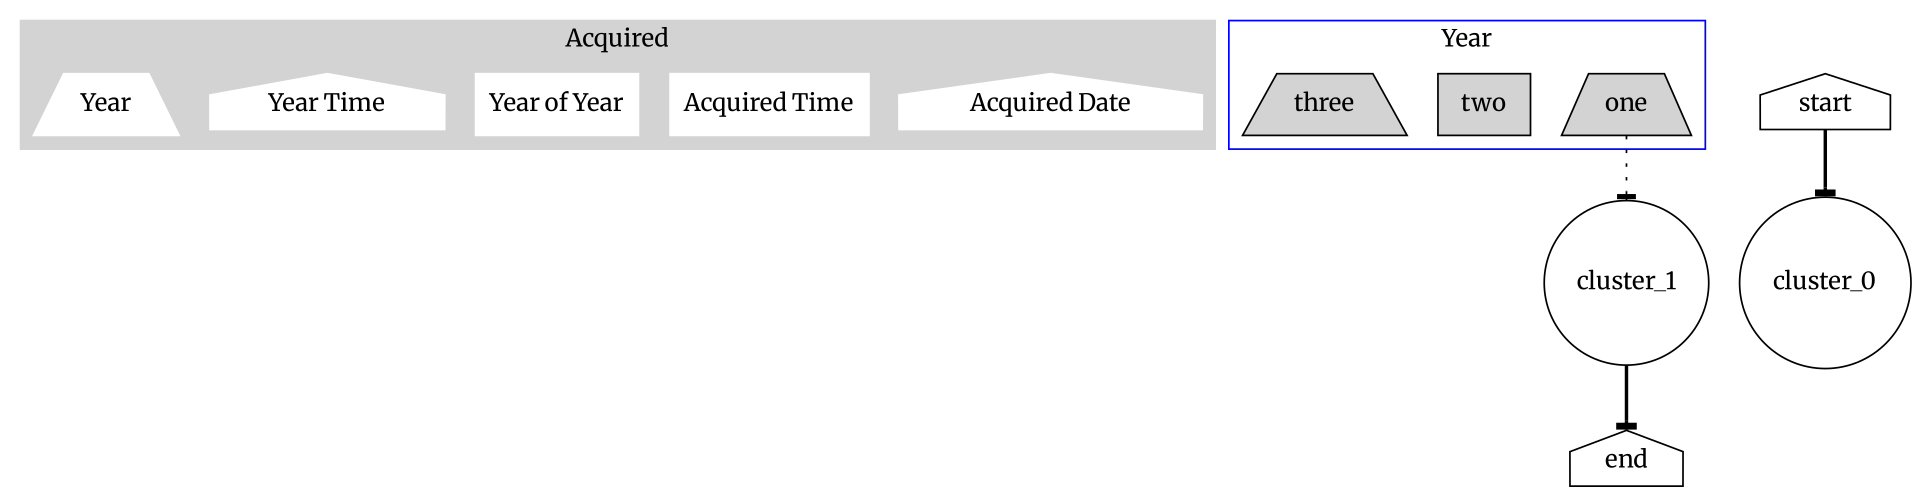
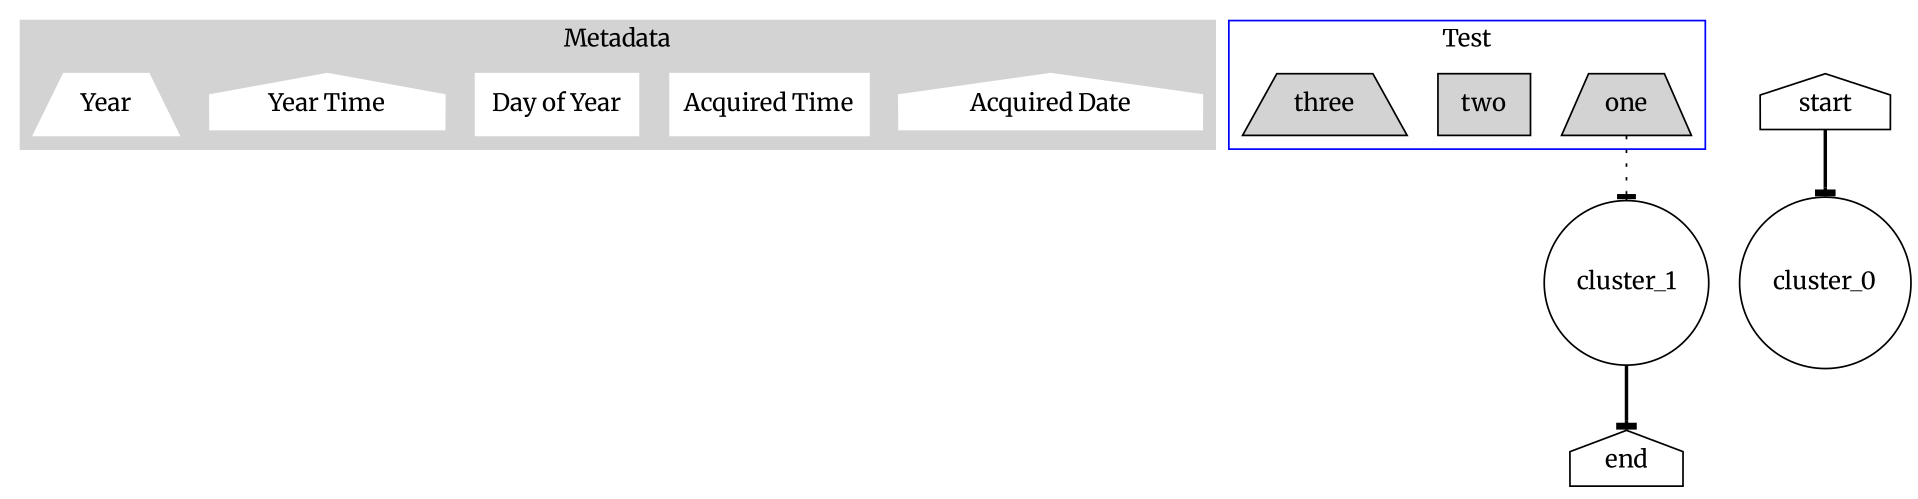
cluster "Acquired": label "Acquired" -> "Metadata"
cluster "Year": label "Year" -> "Test"
node "Year of Year": label "Year of Year" -> "Day of Year"
